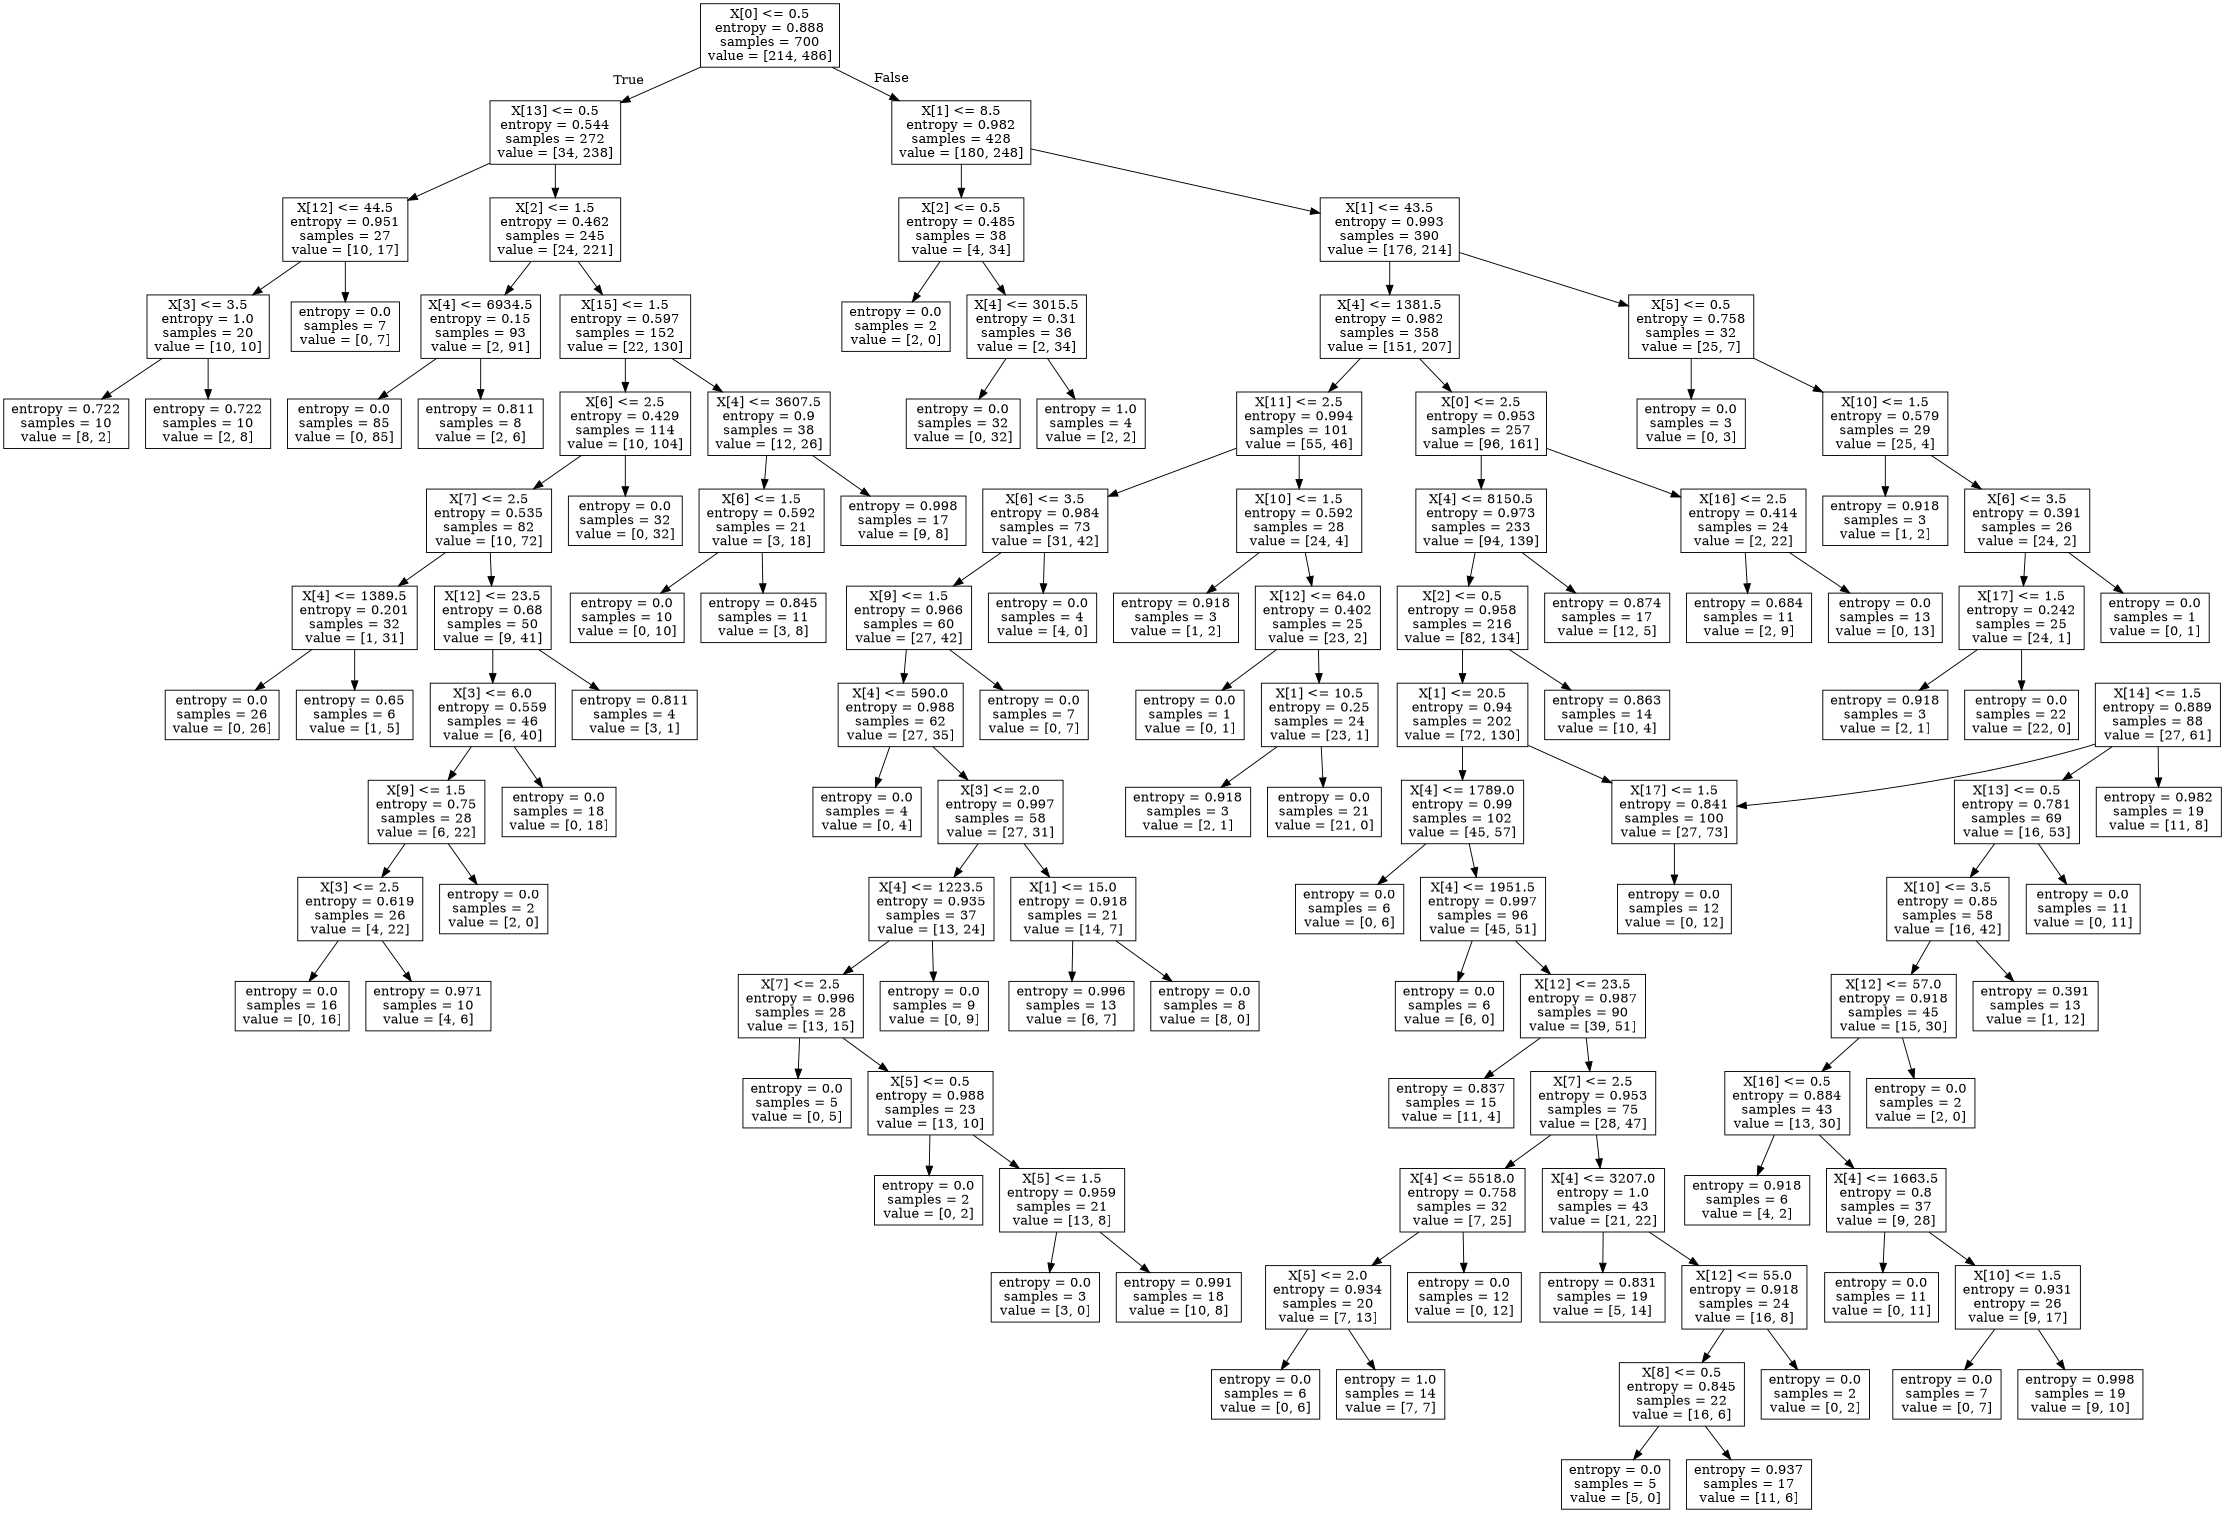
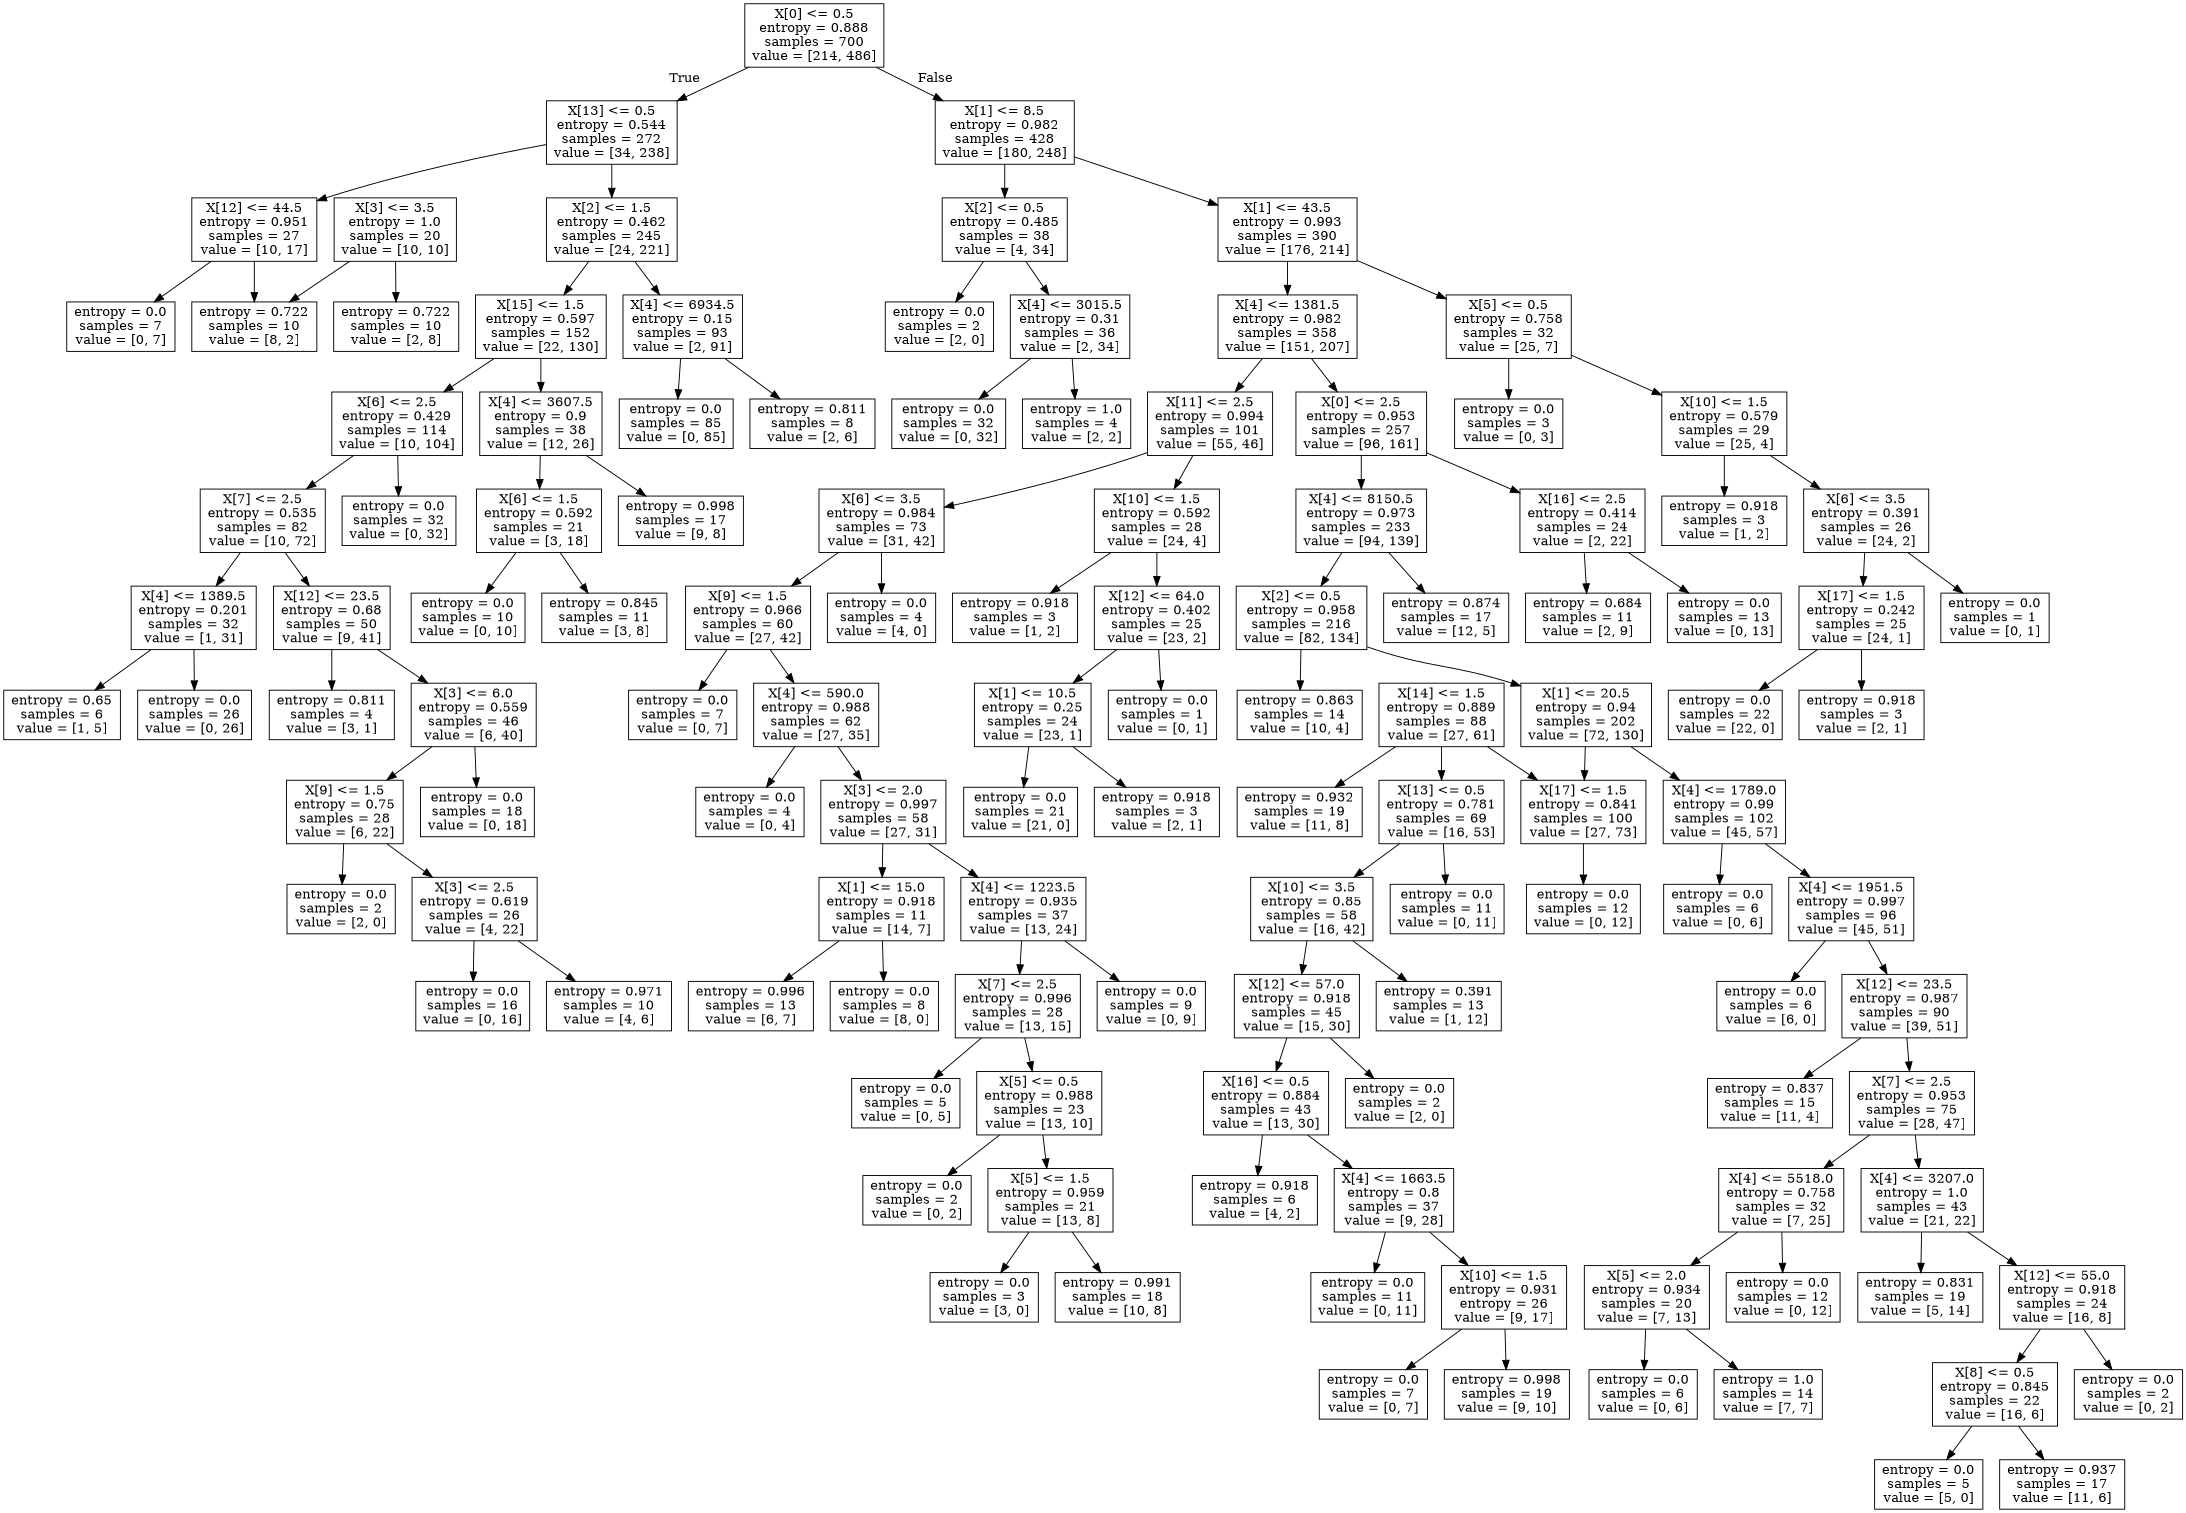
edge "X[12] <= 44.5 entropy = 0.951 samples = 27 value = [10, 17]" -> "X[3] <= 3.5 entropy = 1.0 samples = 20 value = [10, 10]": now "X[12] <= 44.5 entropy = 0.951 samples = 27 value = [10, 17]" -> "entropy = 0.722 samples = 10 value = [8, 2]"
node "entropy = 0.982 samples = 19 value = [11, 8]": label "entropy = 0.982 samples = 19 value = [11, 8]" -> "entropy = 0.932 samples = 19 value = [11, 8]"
node "X[1] <= 15.0 entropy = 0.918 samples = 21 value = [14, 7]": label "X[1] <= 15.0 entropy = 0.918 samples = 21 value = [14, 7]" -> "X[1] <= 15.0 entropy = 0.918 samples = 11 value = [14, 7]"
